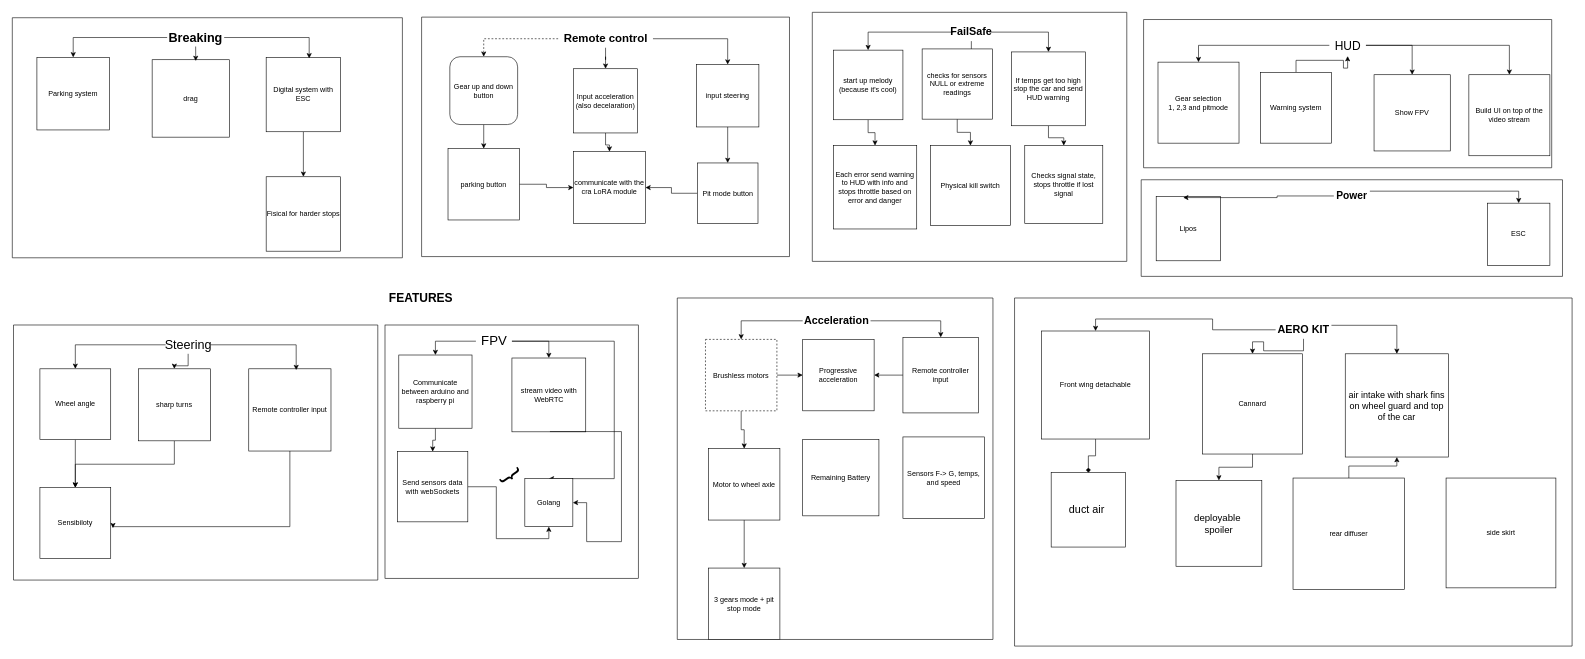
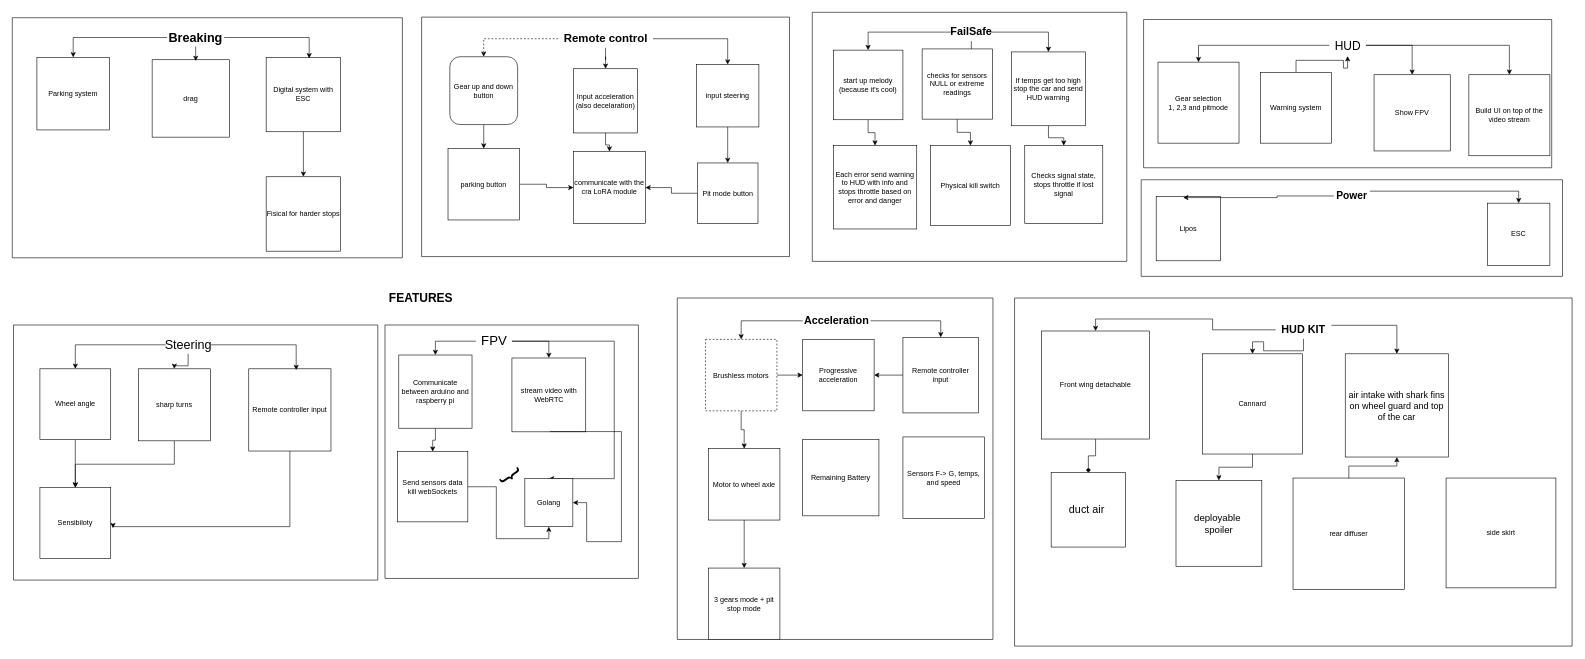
node "AERO KIT": label "AERO KIT" -> "HUD KIT"
node "Send sensors data with webSockets": label "Send sensors data with webSockets" -> "Send sensors data kill webSockets"
